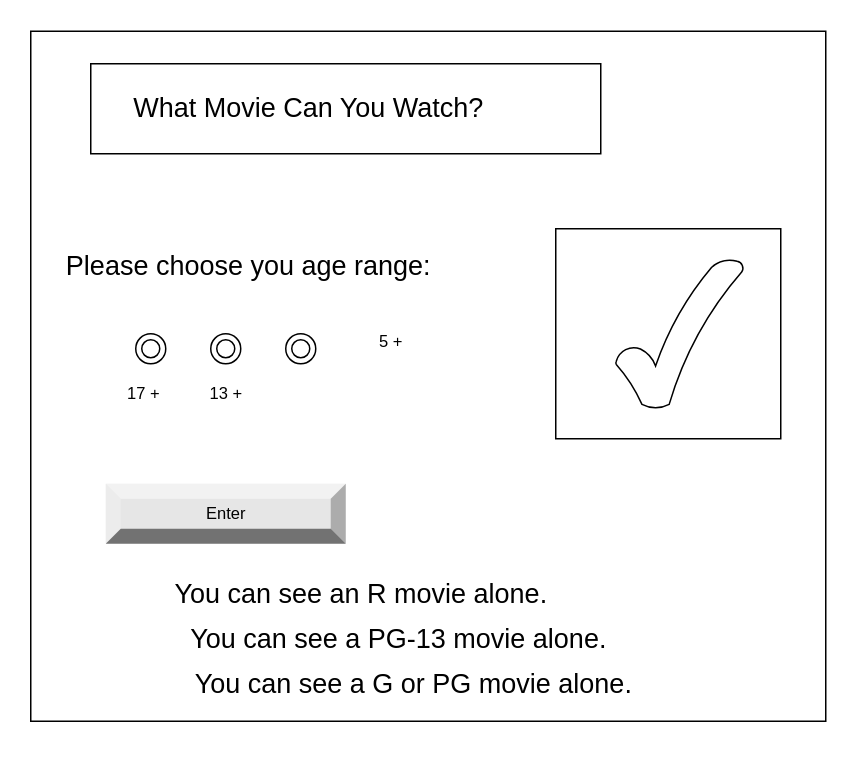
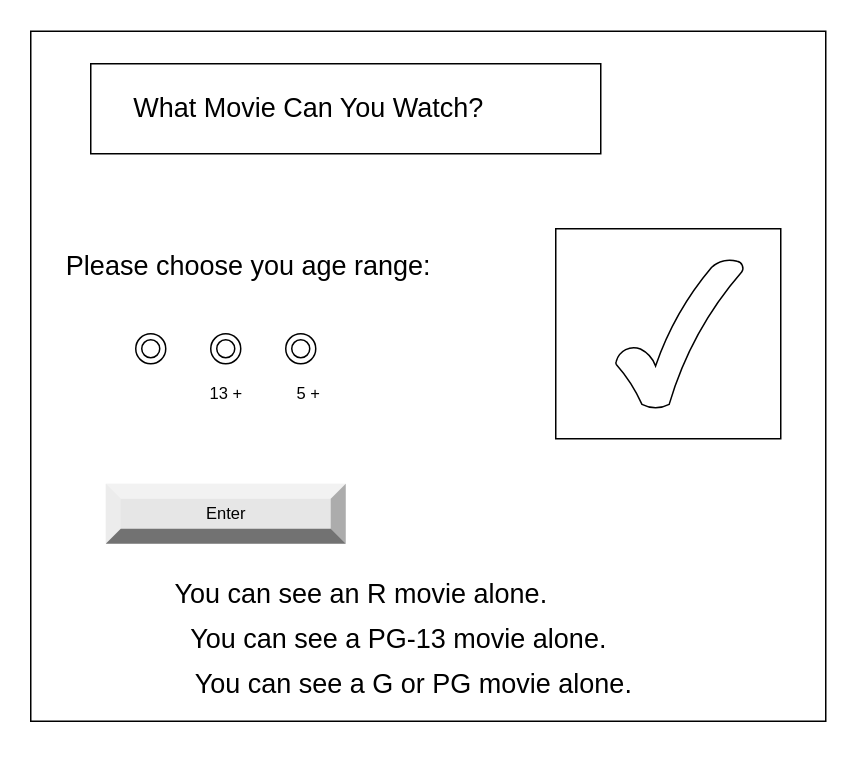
node "5 +": moved (391, 341) -> (308, 394)
node "17 +": removed
